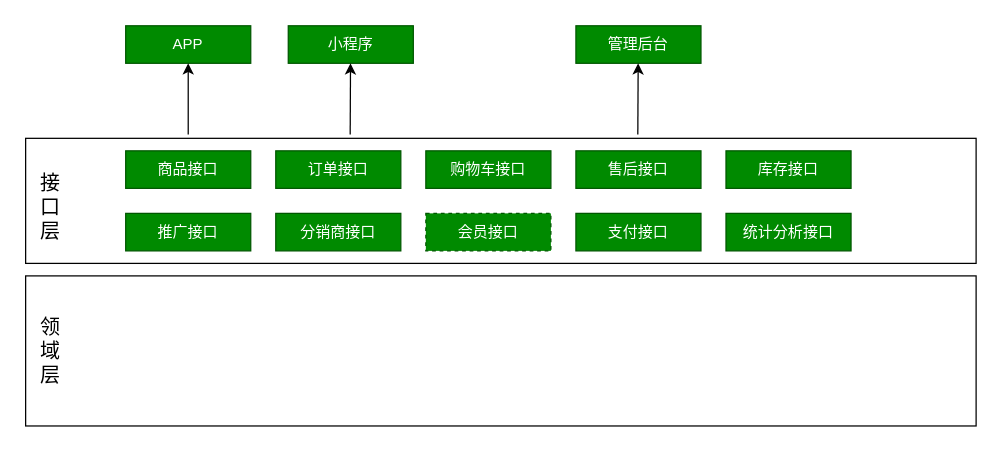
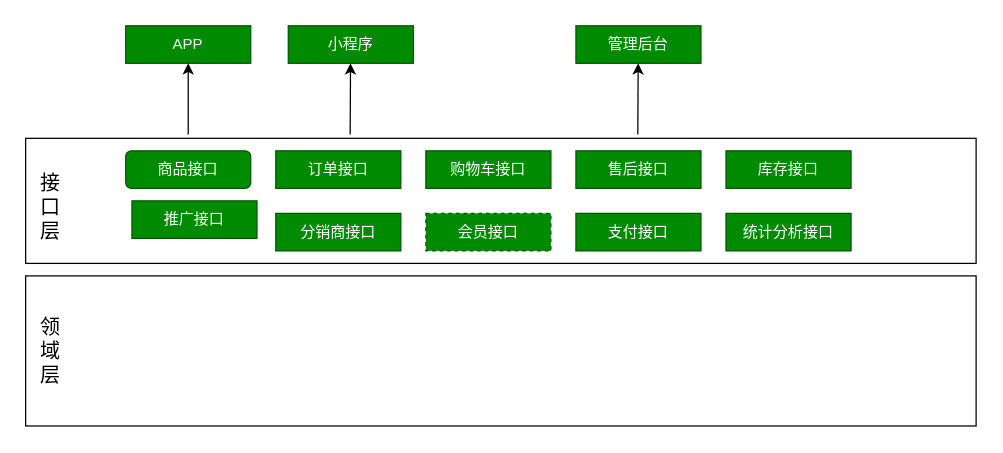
node "商品接口": shape rectangle -> rounded rectangle
node "推广接口": moved (188, 232) -> (194, 219)
